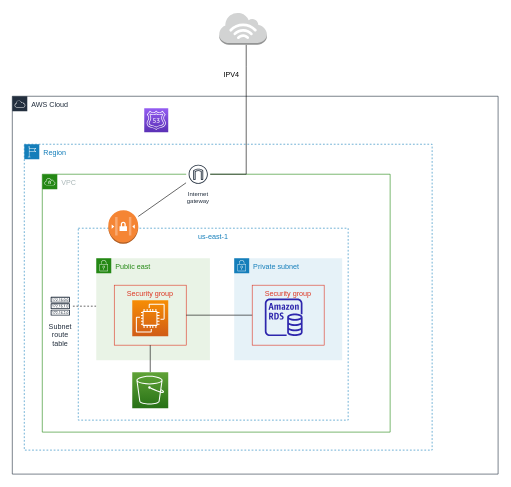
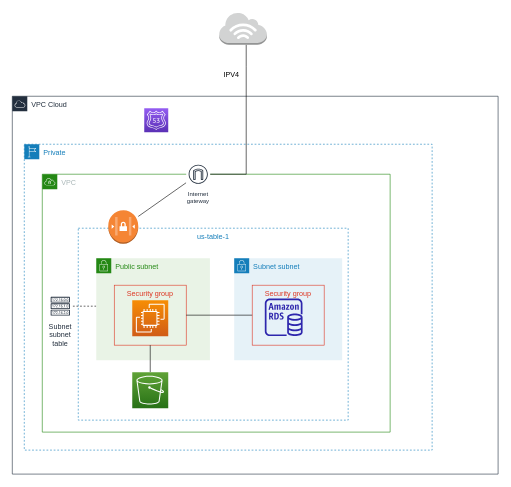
node "AWS Cloud": label "AWS Cloud" -> "VPC Cloud"
node "Region": label "Region" -> "Private"
node "us-east-1": label "us-east-1" -> "us-table-1"
node "Public east": label "Public east" -> "Public subnet"
node "Private subnet": label "Private subnet" -> "Subnet subnet"
node "Subnet route table": label "Subnet route table" -> "Subnet subnet table"
